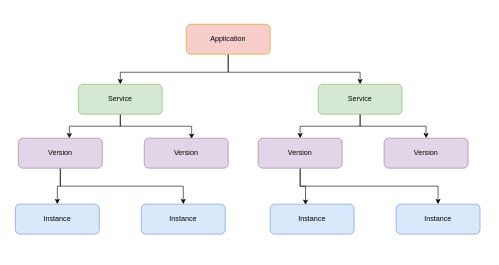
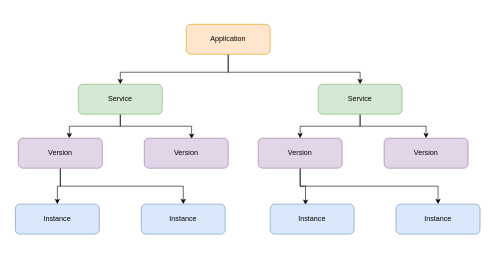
node "Application": fillcolor #f8cecc -> #ffe6cc
